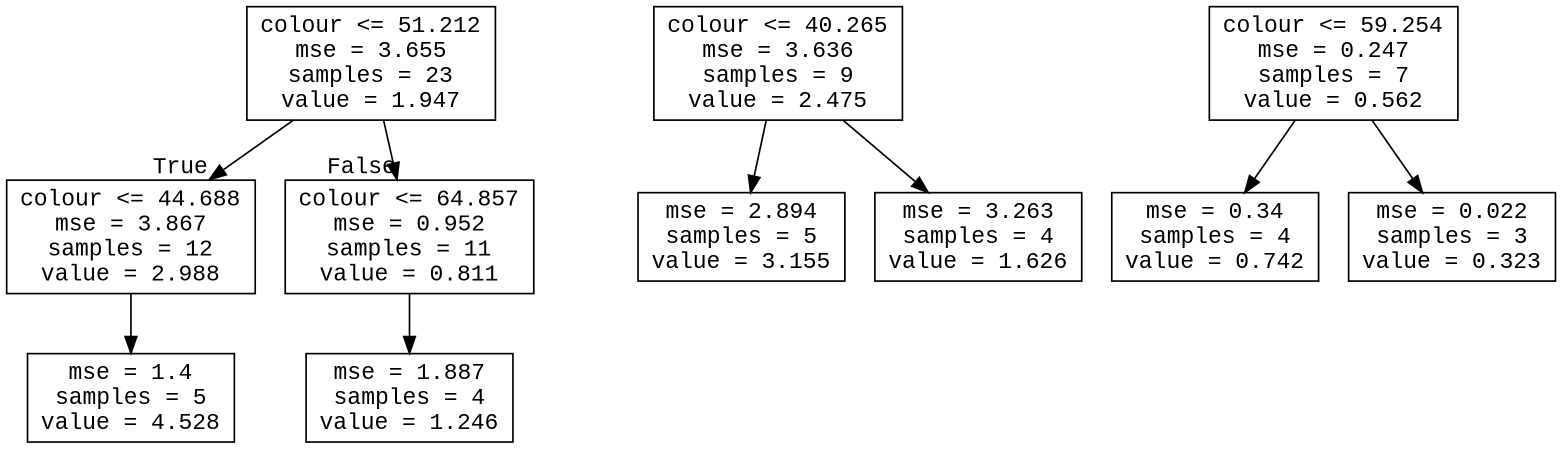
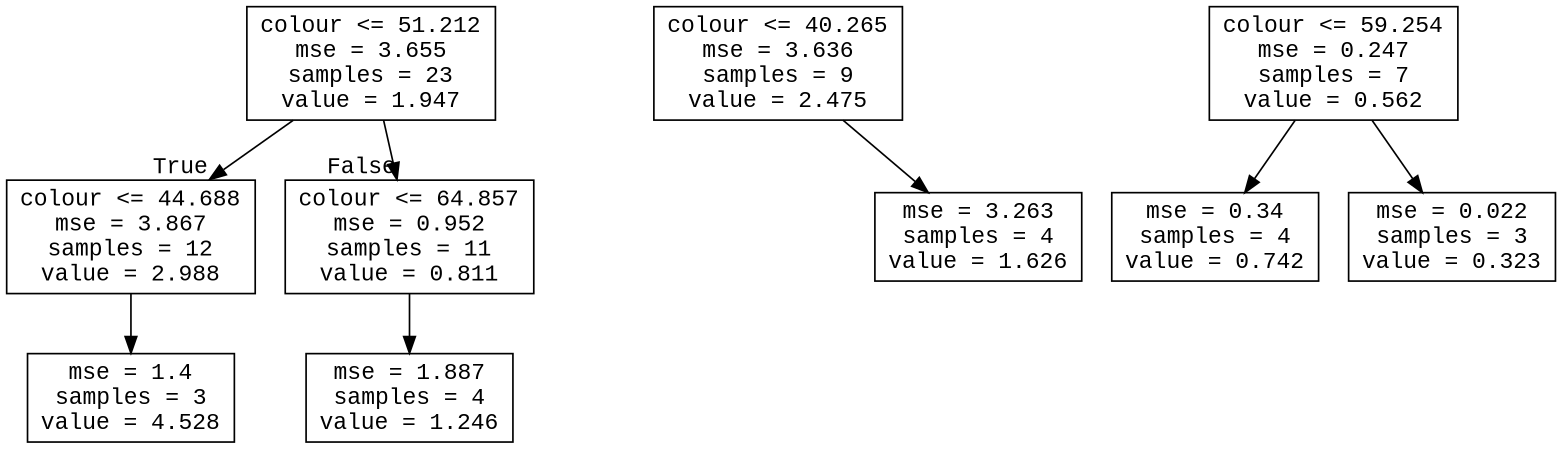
node "mse = 2.894 samples = 5 value = 3.155": removed
node "mse = 1.4 samples = 5 value = 4.528": label "mse = 1.4 samples = 5 value = 4.528" -> "mse = 1.4 samples = 3 value = 4.528"
